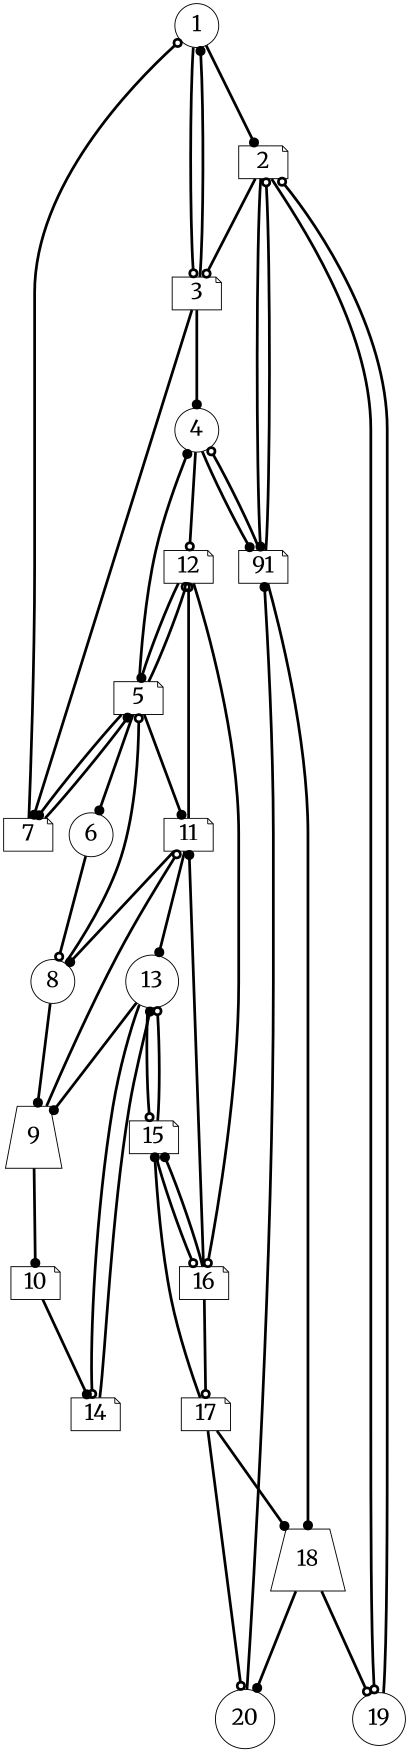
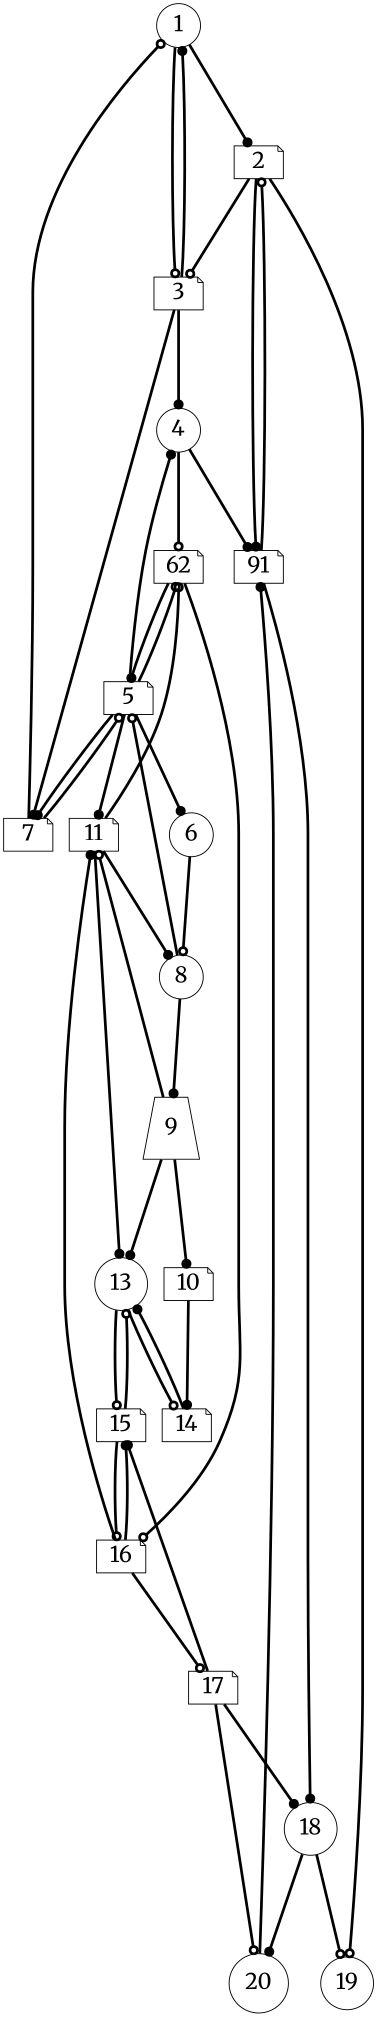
edge "91" -> "4": removed
node "12": label "12" -> "62"
edge "7" -> "5": arrowhead dot -> odot
edge "19" -> "2": removed
edge "13" -> "9": reversed
node "18": shape trapezium -> circle
